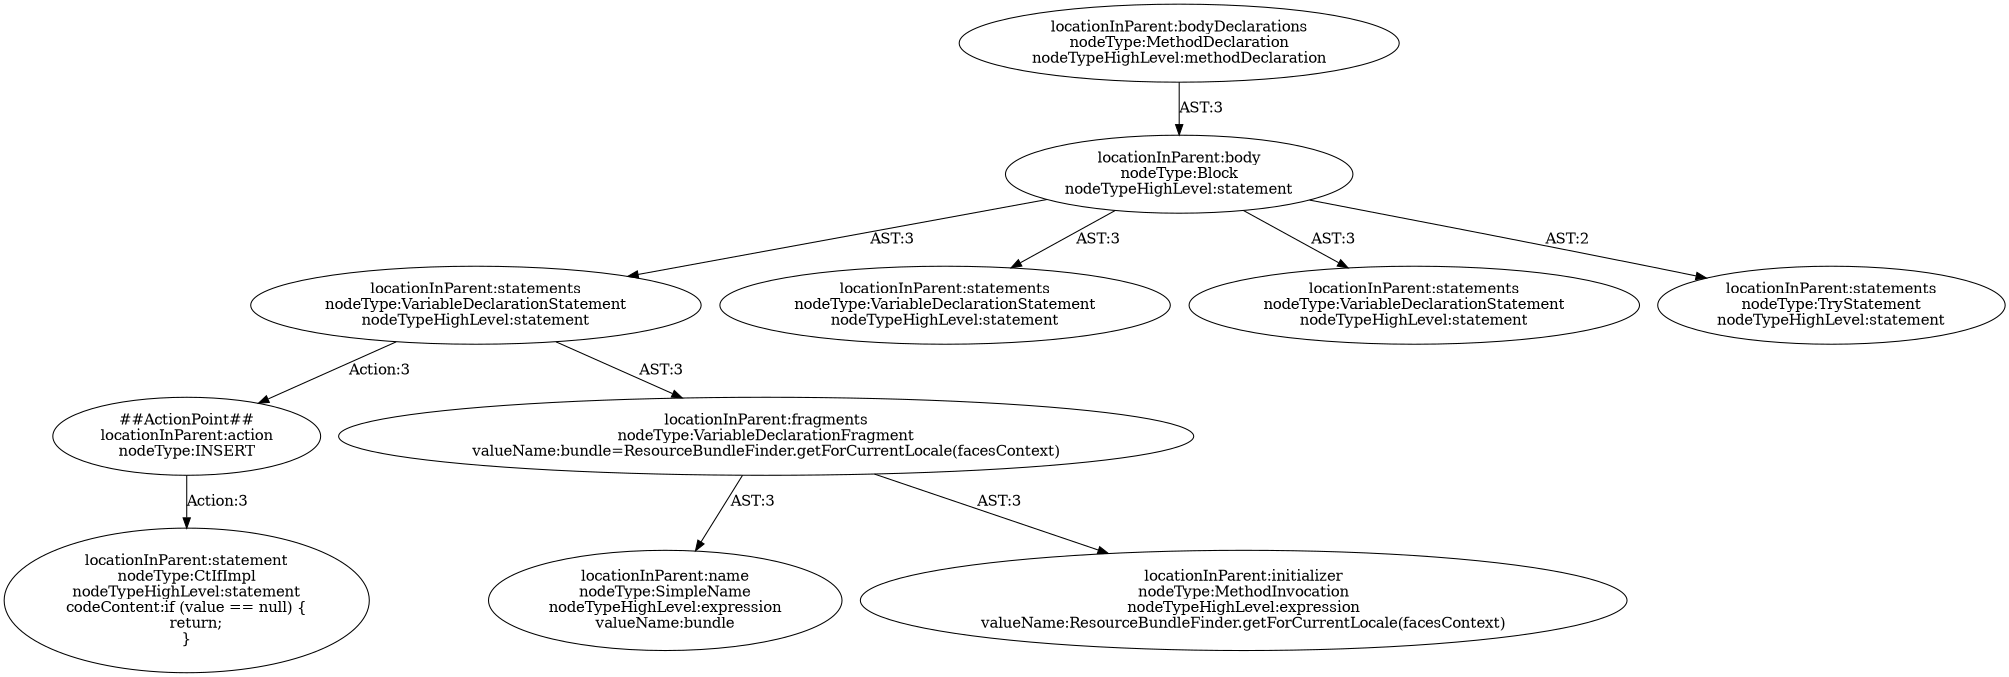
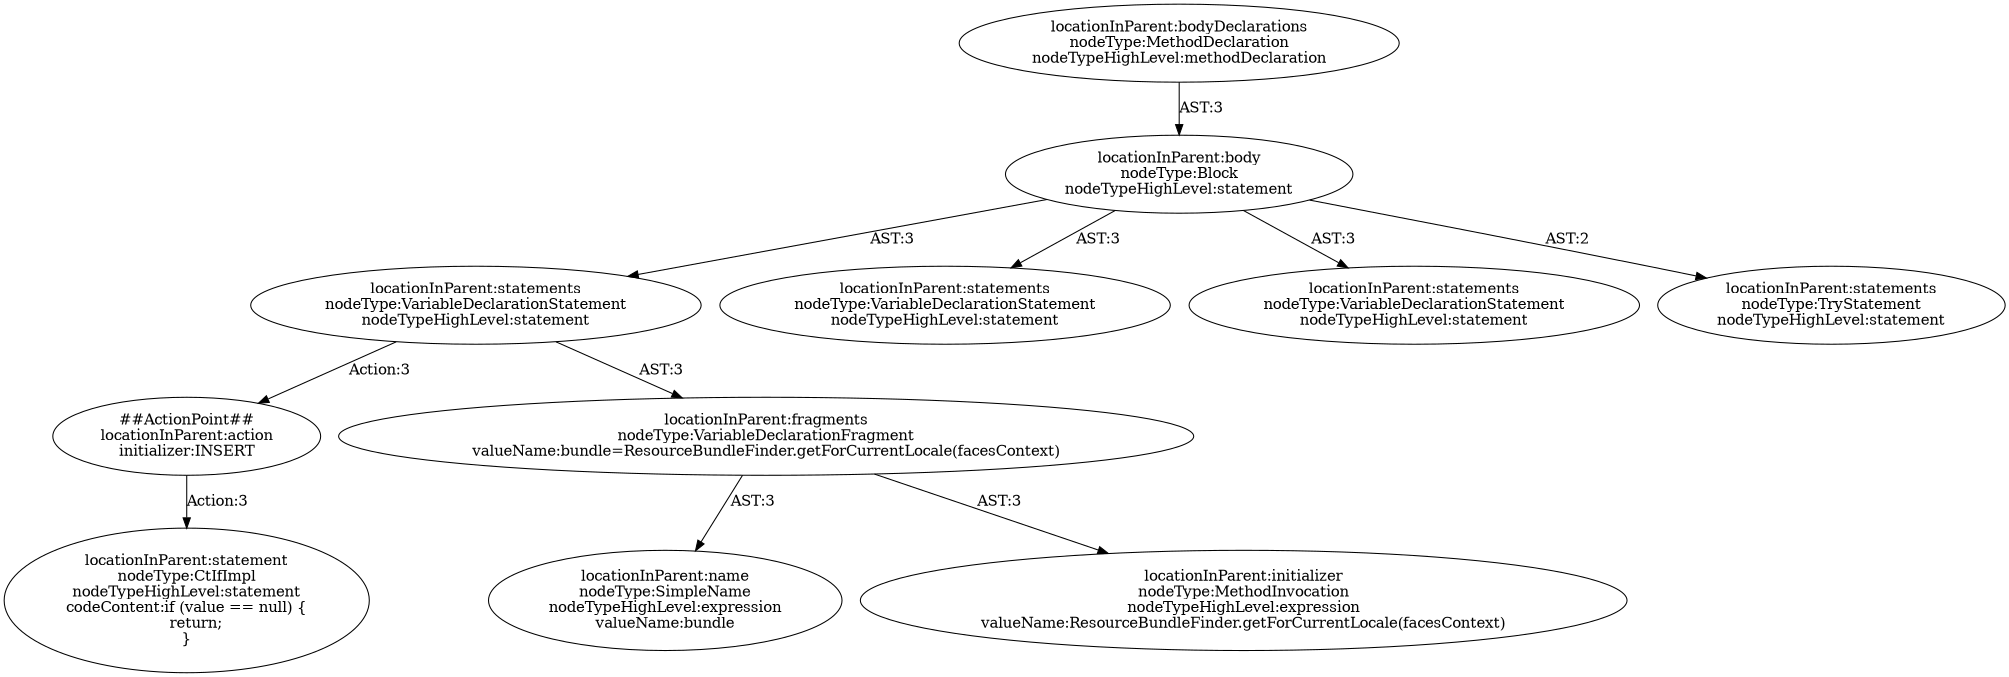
node "##ActionPoint## locationInParent:action nodeType:INSERT": label "##ActionPoint## locationInParent:action nodeType:INSERT" -> "##ActionPoint## locationInParent:action initializer:INSERT"
